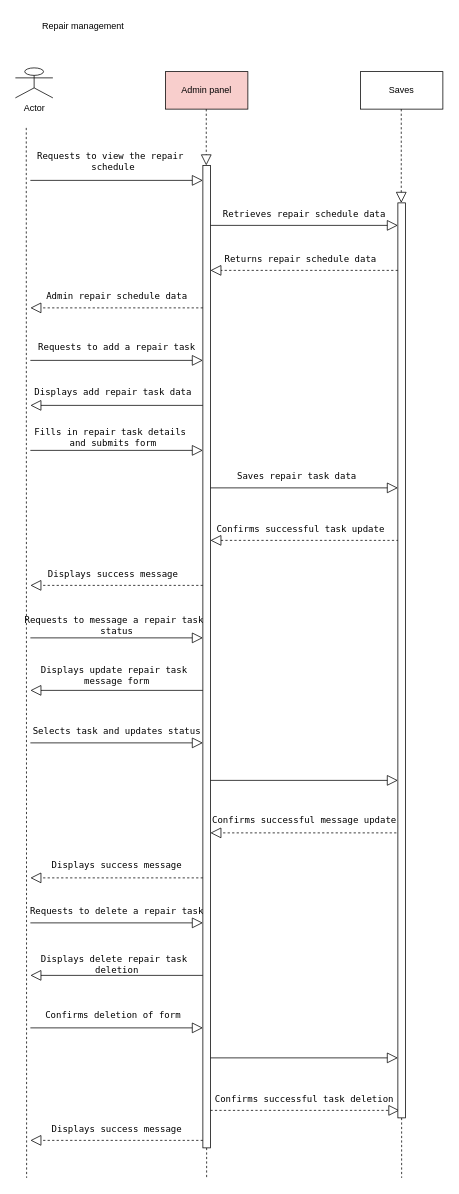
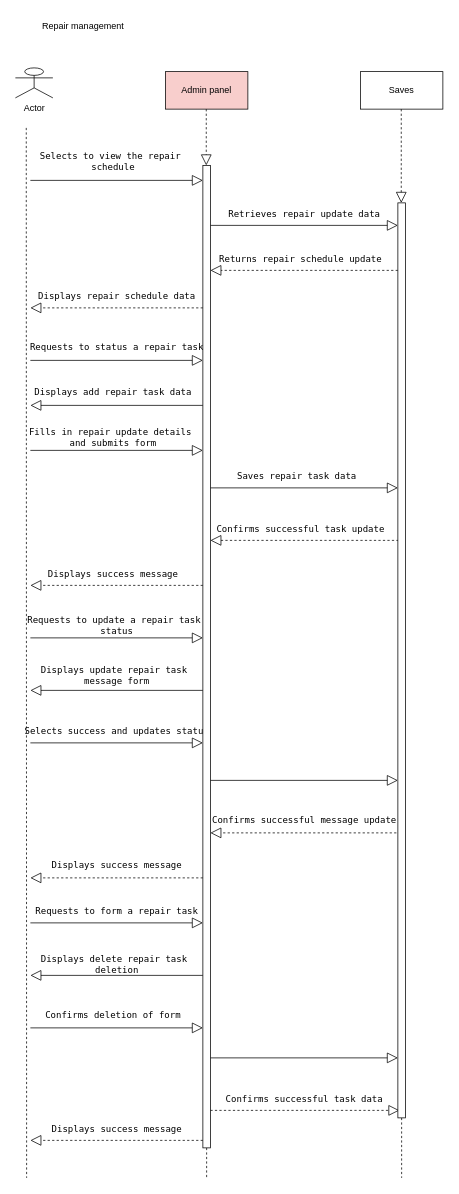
node "Requests to view the repair schedule": label "Requests to view the repair schedule" -> "Selects to view the repair schedule"
node "Retrieves repair schedule data": label "Retrieves repair schedule data" -> "Retrieves repair update data"
node "Returns repair schedule data": label "Returns repair schedule data" -> "Returns repair schedule update"
node "Admin repair schedule data": label "Admin repair schedule data" -> "Displays repair schedule data"
node "Requests to add a repair task": label "Requests to add a repair task" -> "Requests to status a repair task"
node "Fills in repair task details and submits form": label "Fills in repair task details and submits form" -> "Fills in repair update details and submits form"
node "Requests to message a repair task status": label "Requests to message a repair task status" -> "Requests to update a repair task status"
node "Selects task and updates status": label "Selects task and updates status" -> "Selects success and updates status"
node "Requests to delete a repair task": label "Requests to delete a repair task" -> "Requests to form a repair task"
node "Confirms successful task deletion": label "Confirms successful task deletion" -> "Confirms successful task data"
